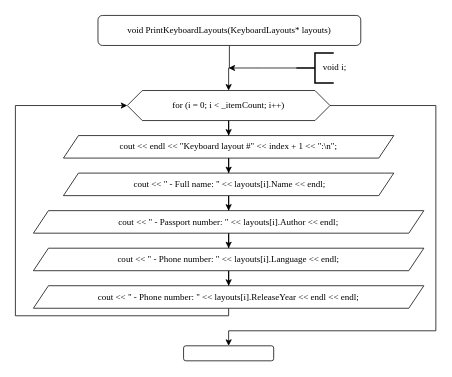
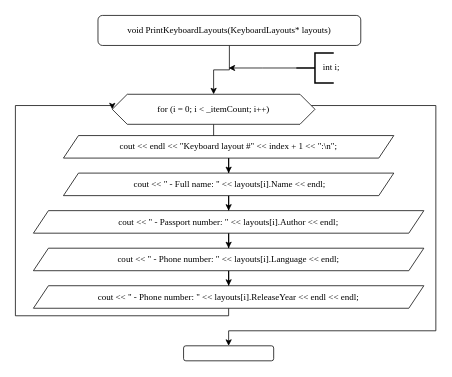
node "void i;": label "void i;" -> "int i;"
node "for (i = 0; i < _itemCount; i++)": moved (228, 105) -> (213, 109)
